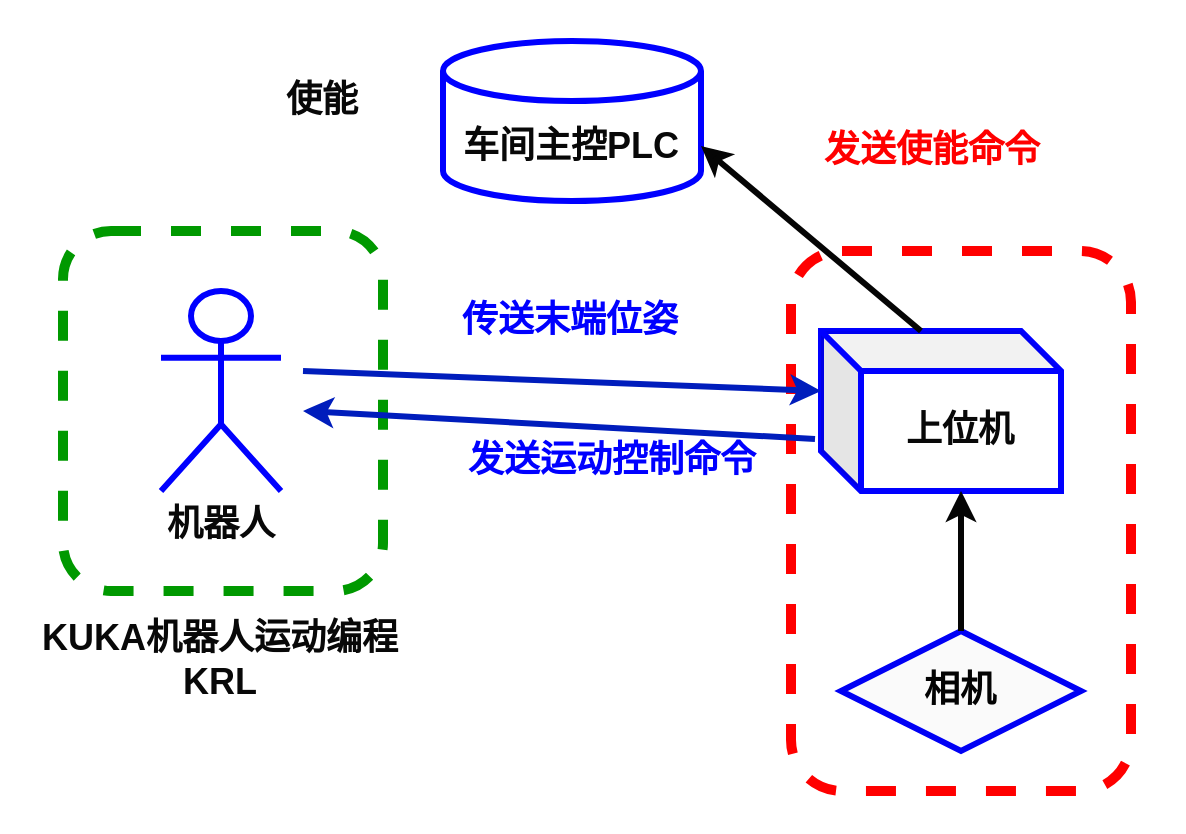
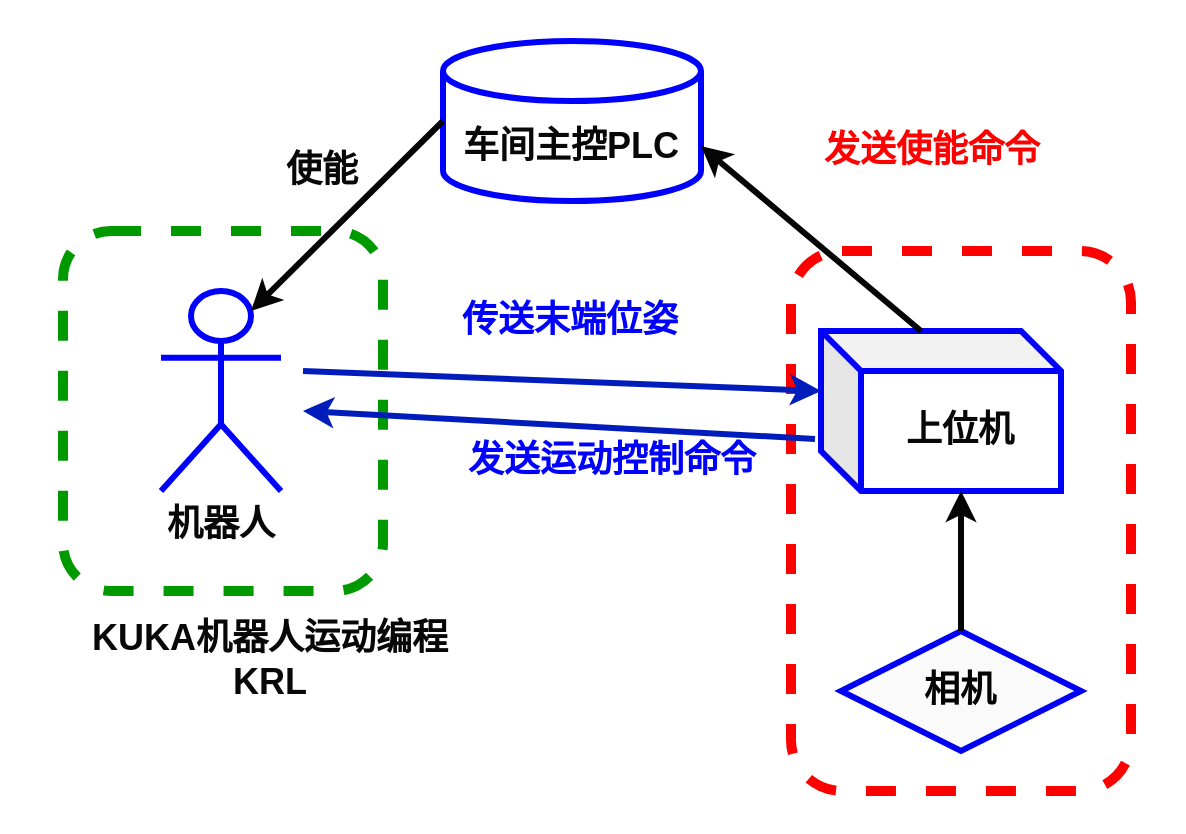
node "使能": moved (323, 101) -> (323, 171)
edge "车间主控PLC" -> "机器人": added
node "KUKA机器人运动编程KRL": moved (221, 661) -> (271, 661)
